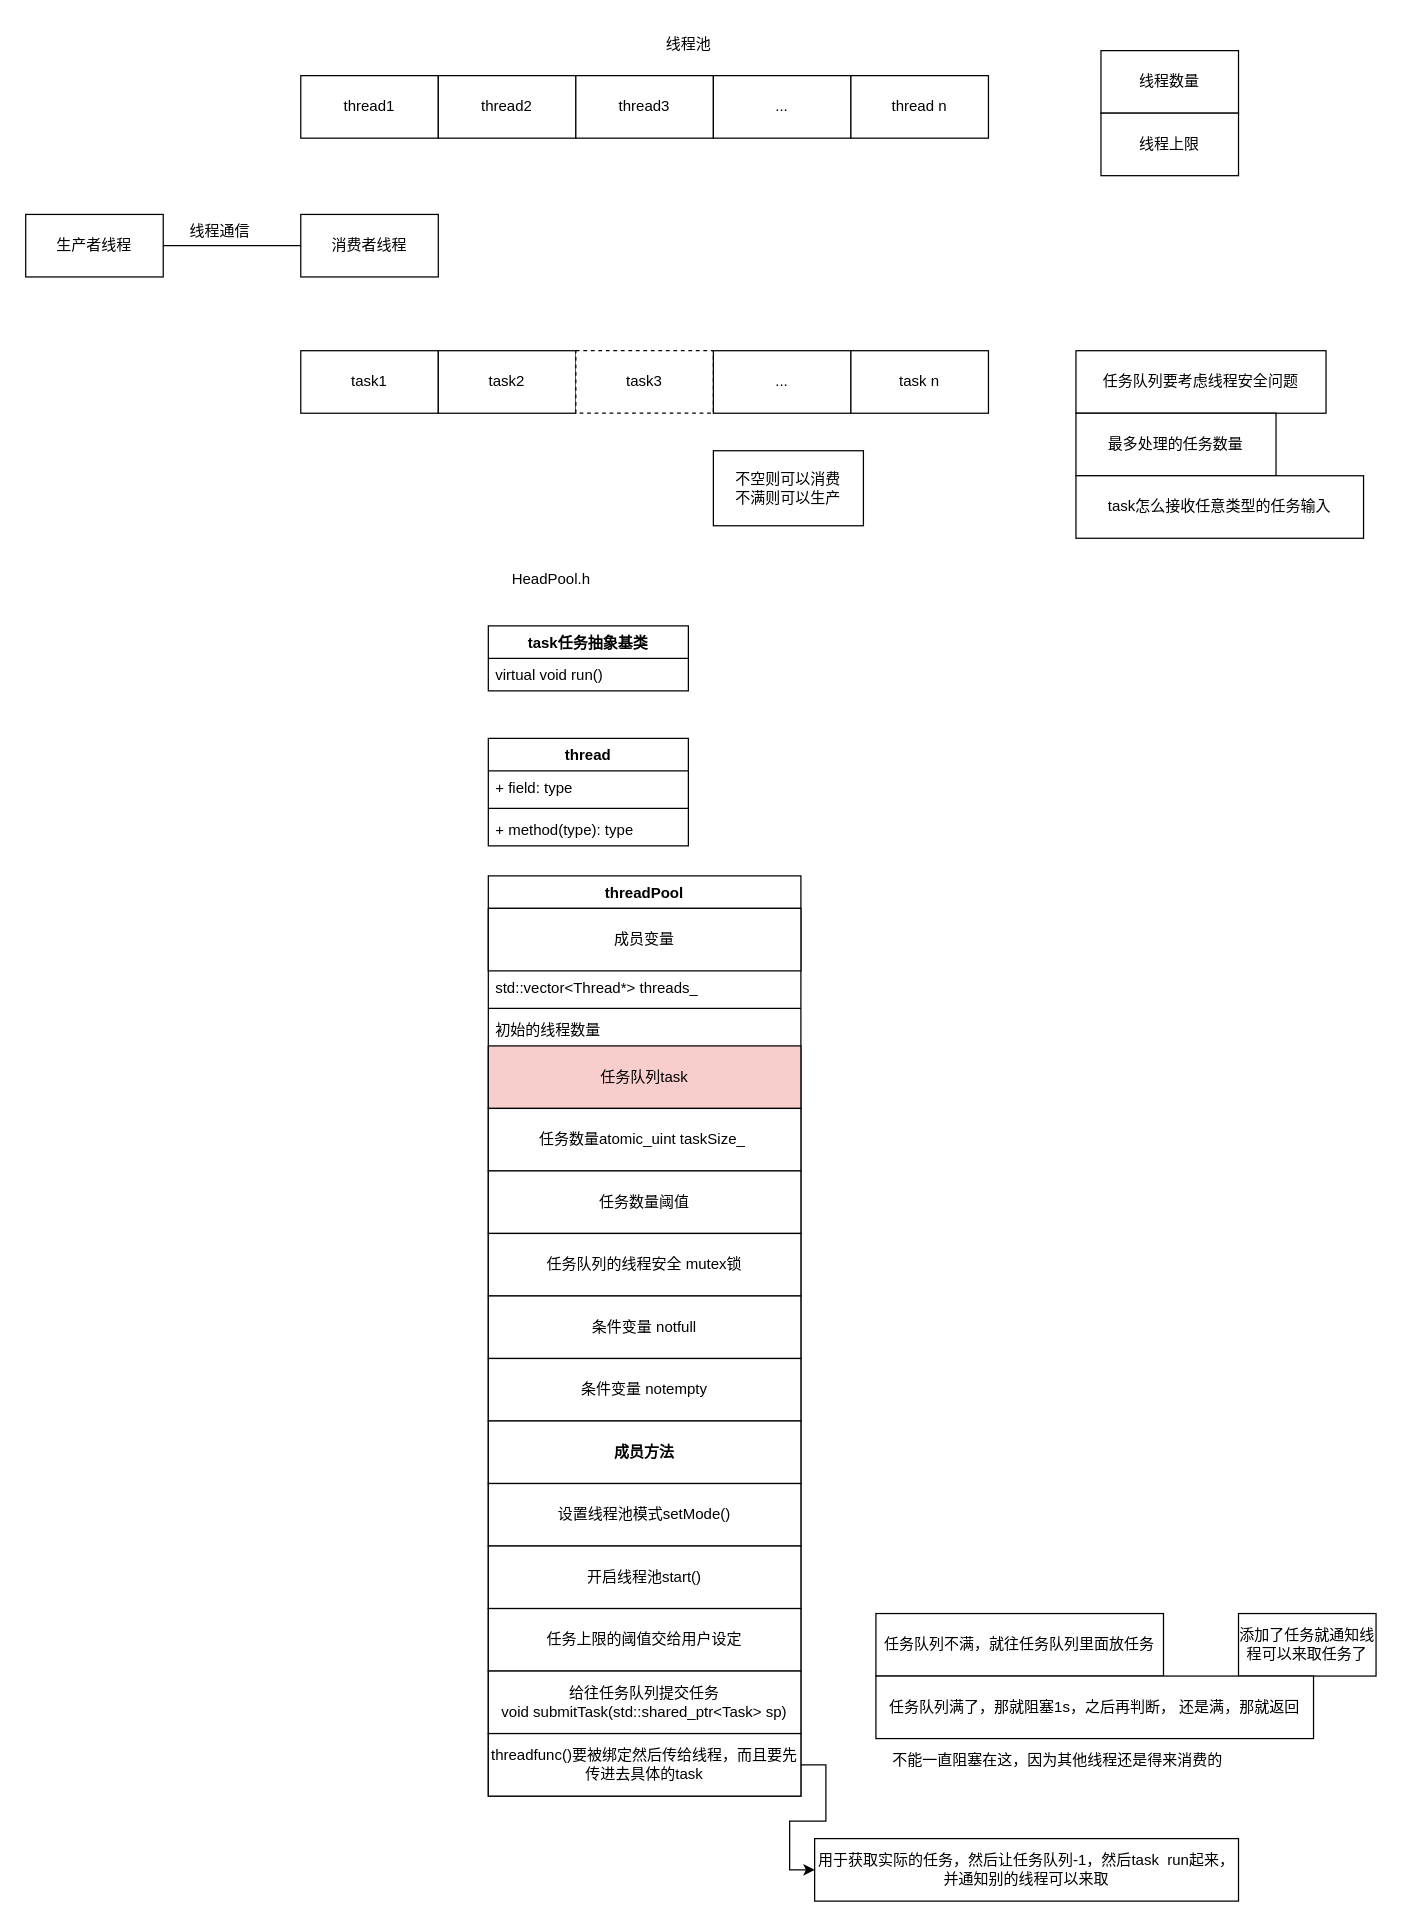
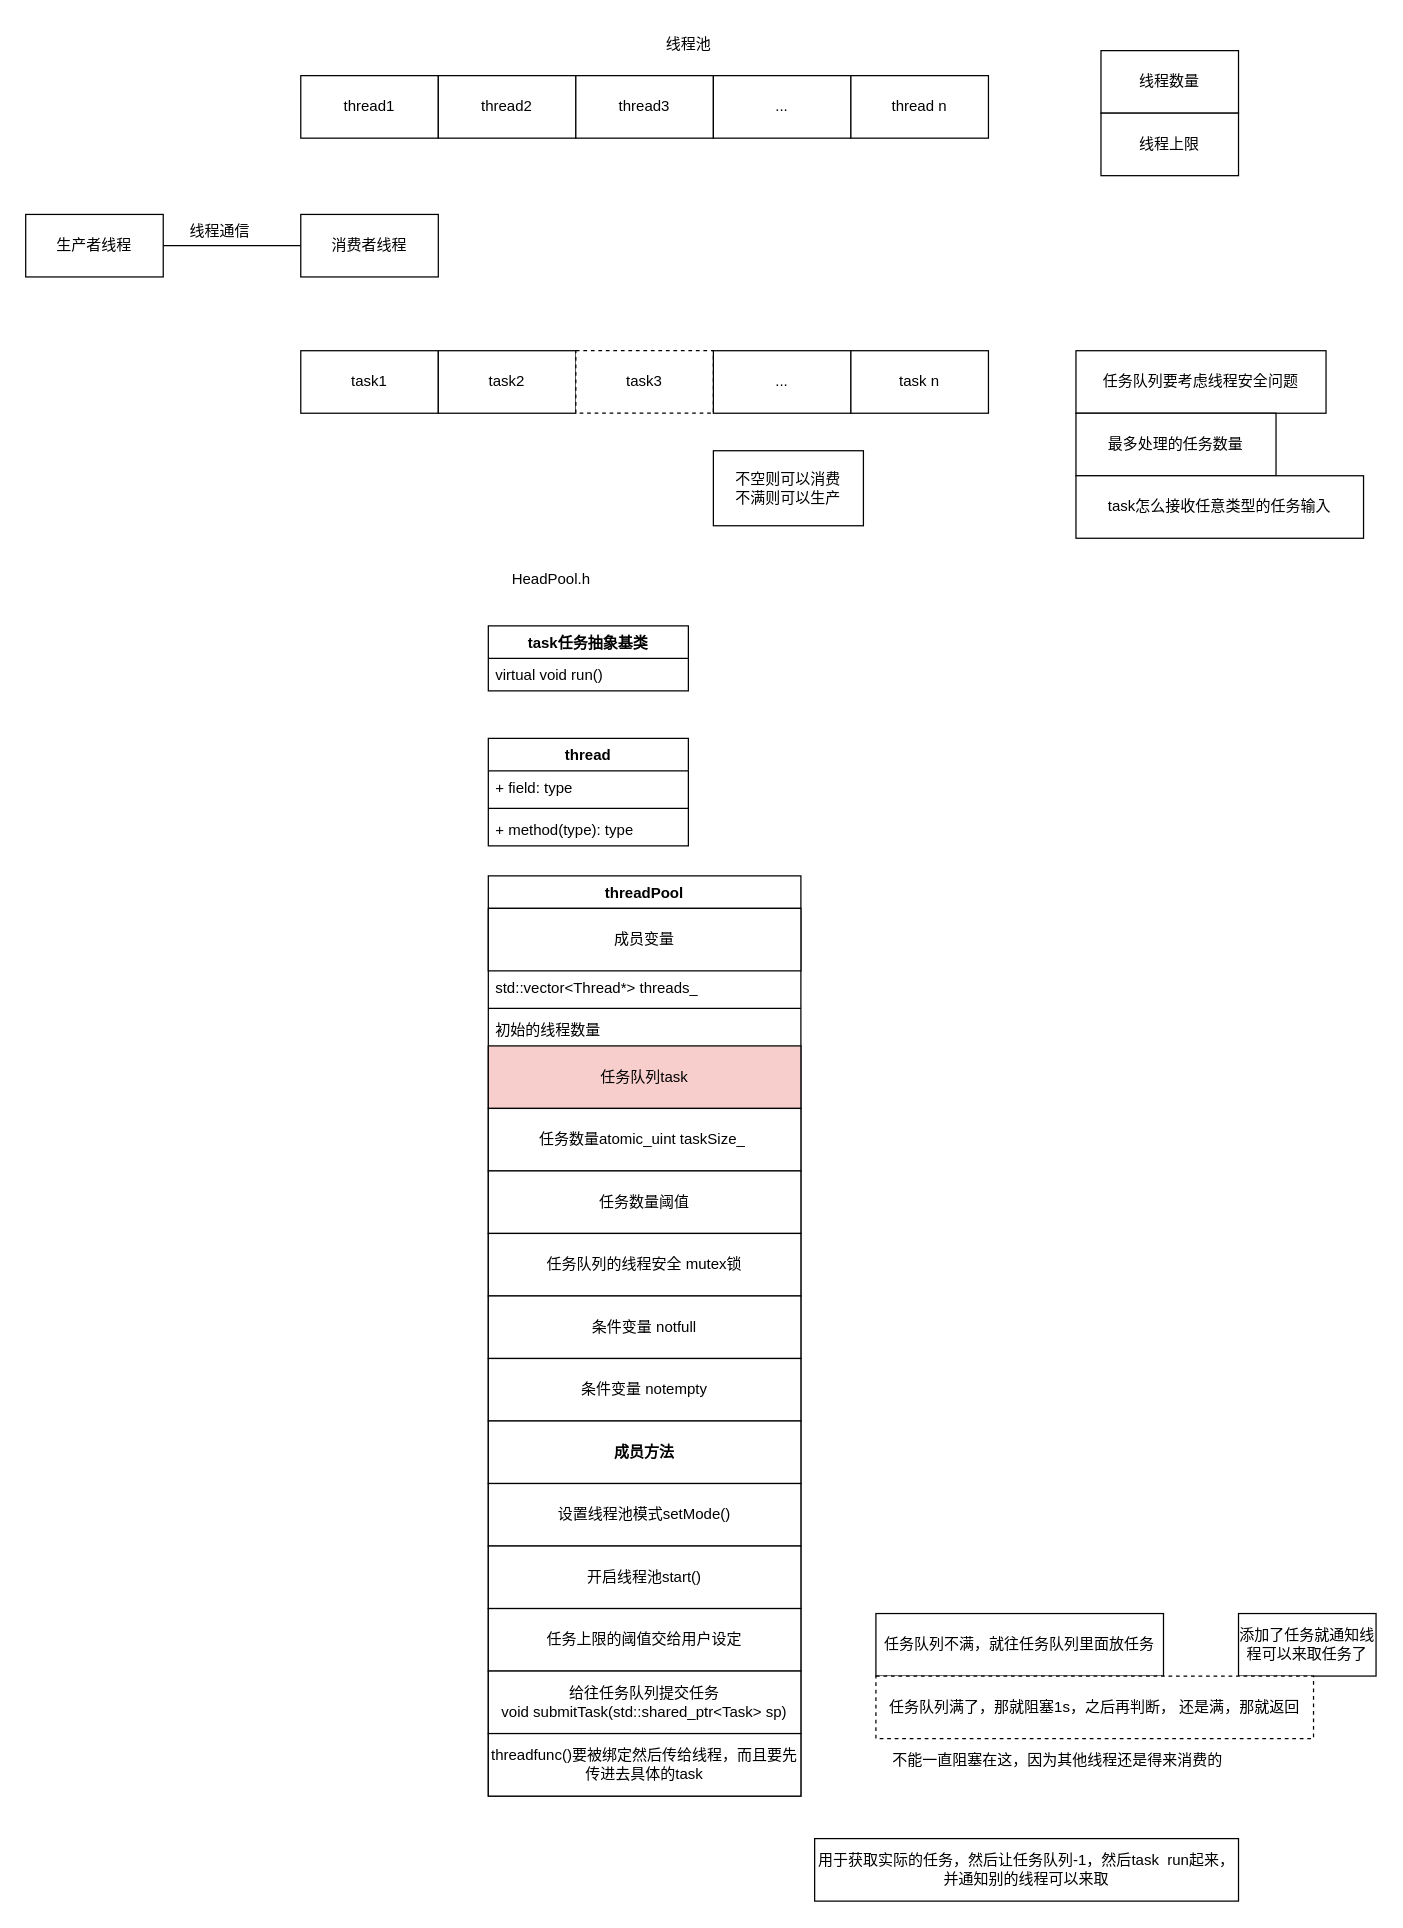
node "任务队列满了，那就阻塞1s，之后再判断， 还是满，那就返回": style solid -> dashed
edge "threadfunc()要被绑定然后传给线程，而且要先传进去具体的task" -> "用于获取实际的任务，然后让任务队列-1，然后task run起来，并通知别的线程可以来取": removed
